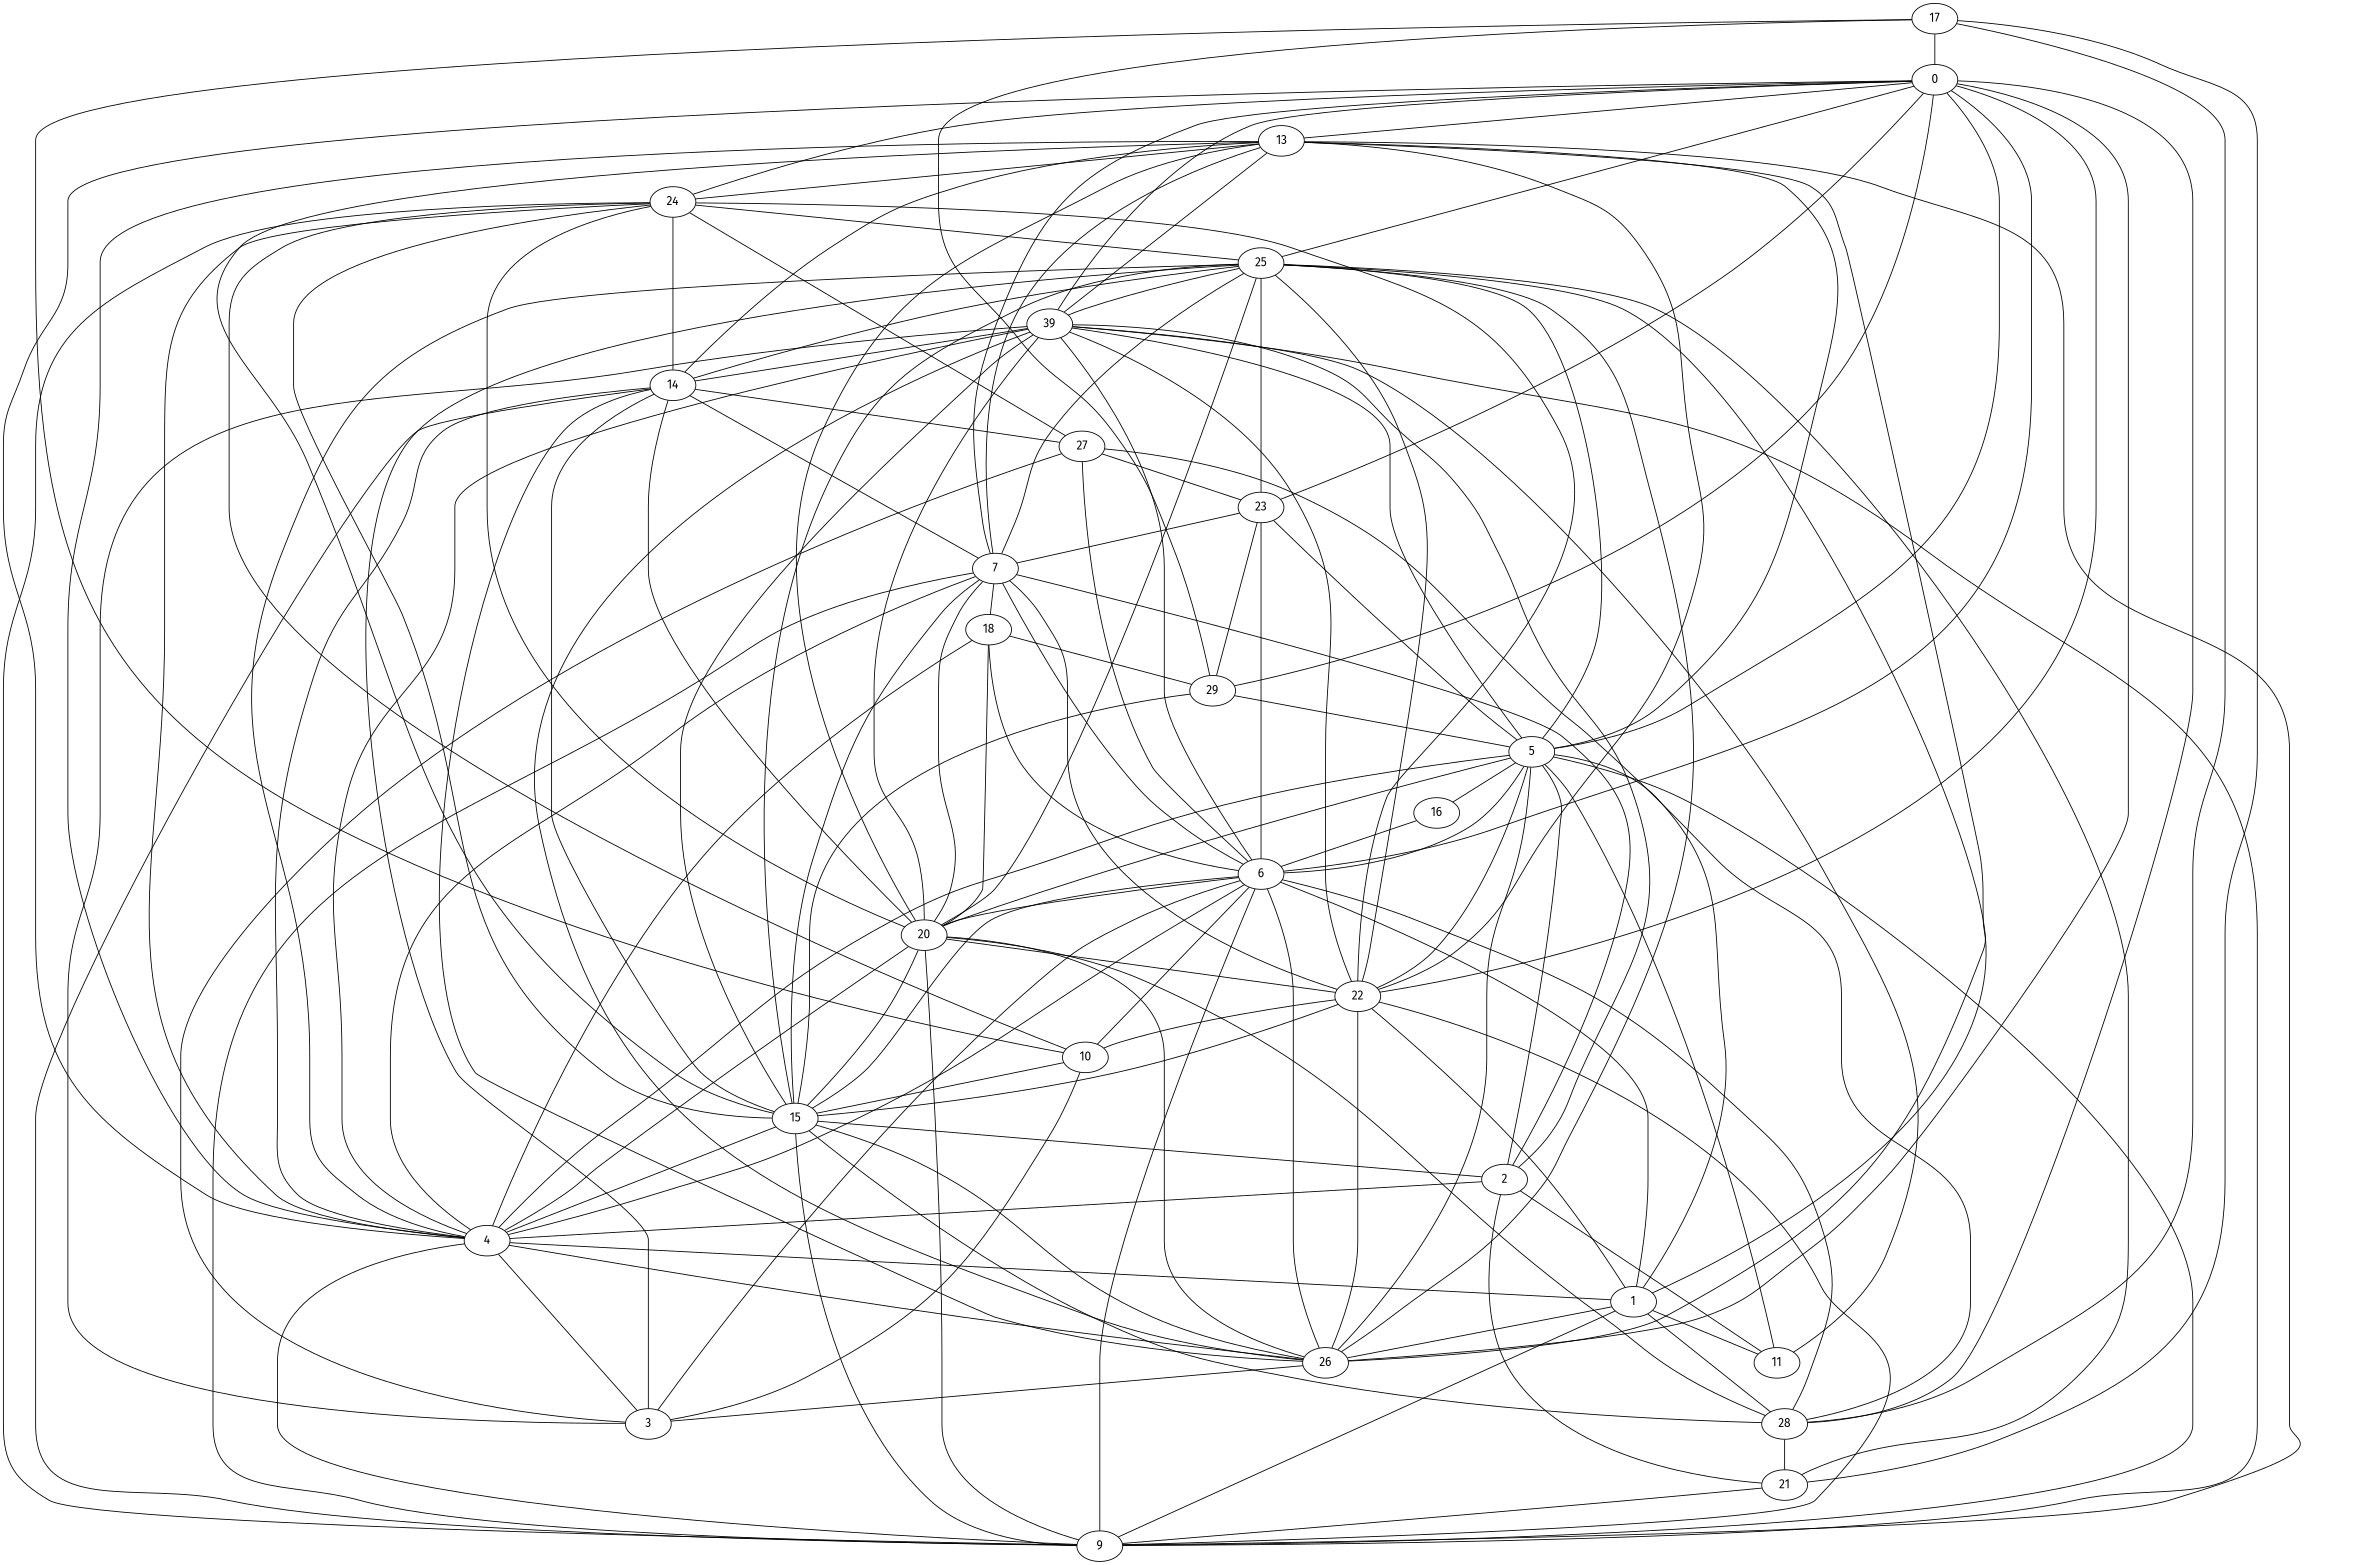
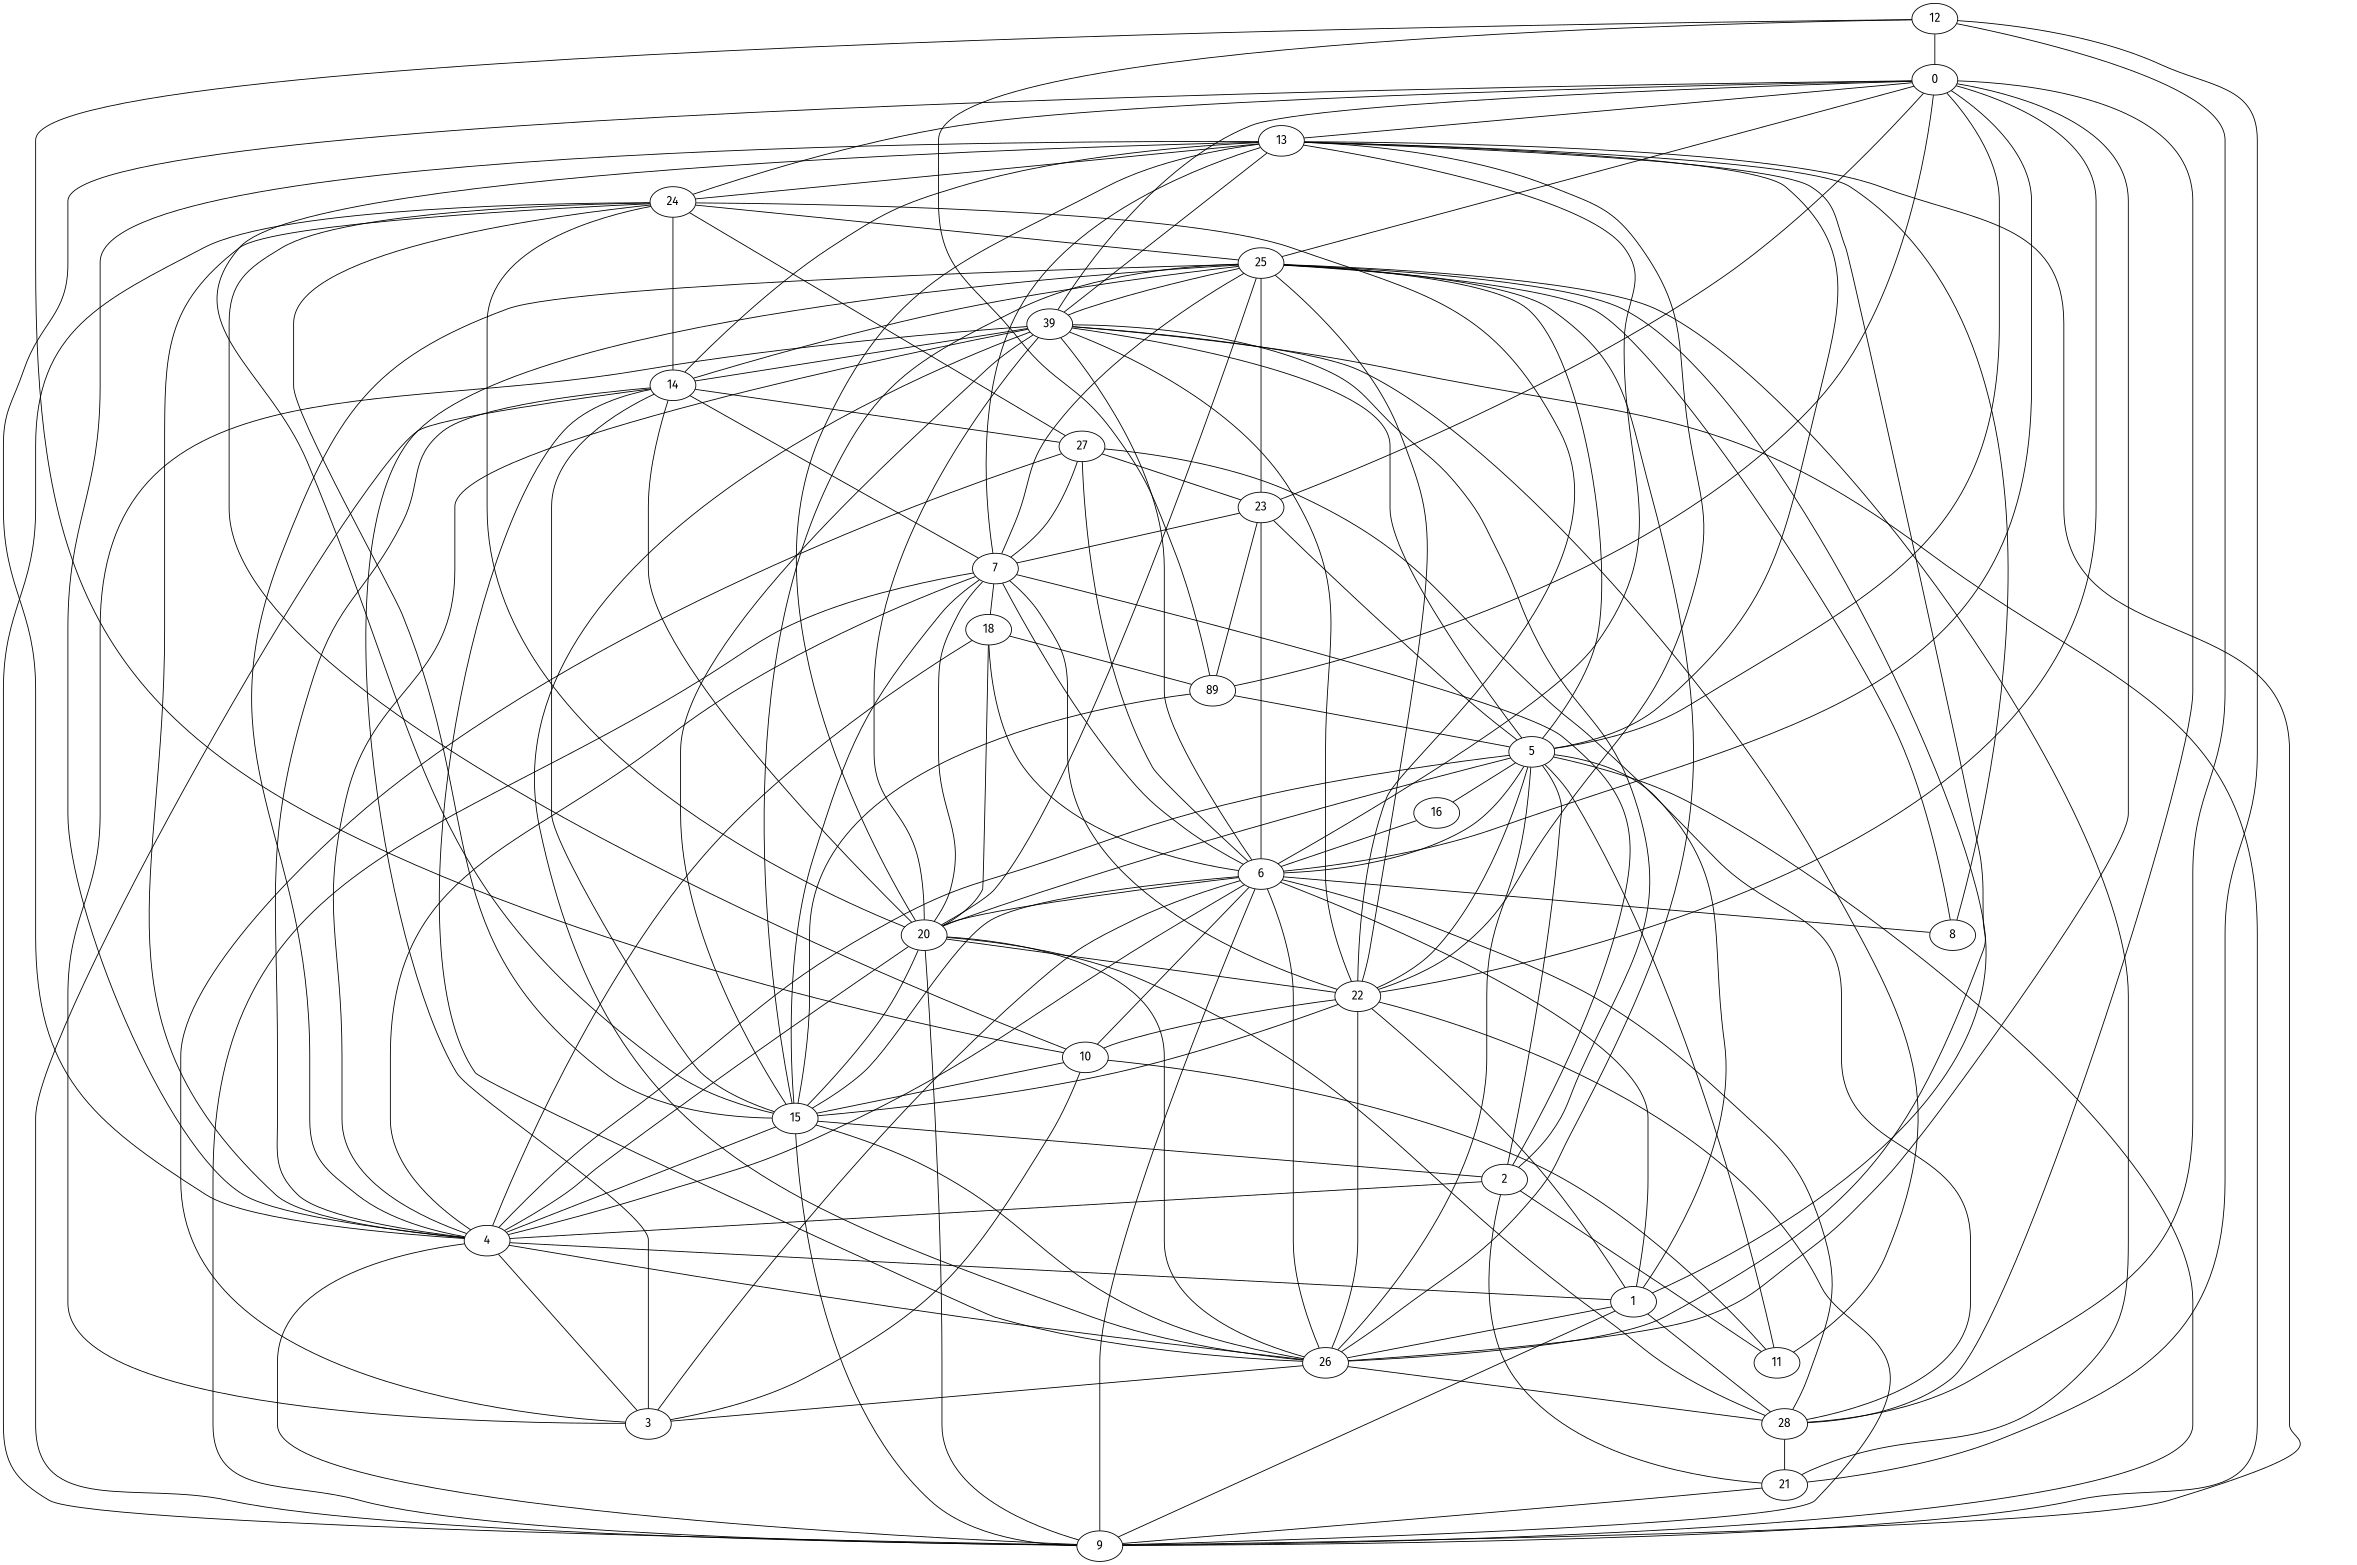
node "17": label "17" -> "12"
edge "0" -- "7": now "27" -- "7"
edge "13" -- "6": added
node "29": label "29" -> "89"
node "8": added
edge "1" -- "11": now "10" -- "11"
edge "15" -- "28": now "26" -- "28"
